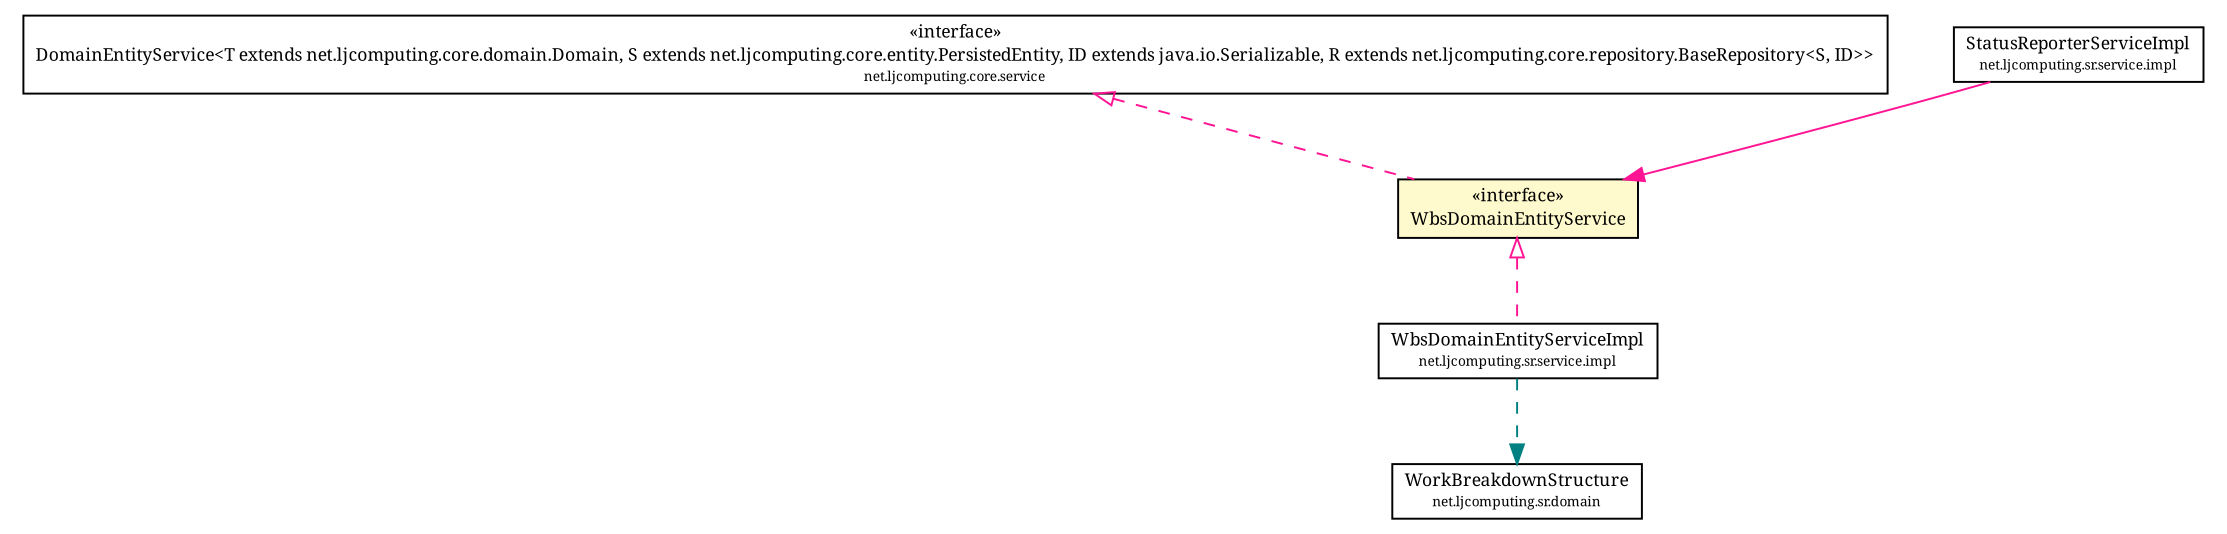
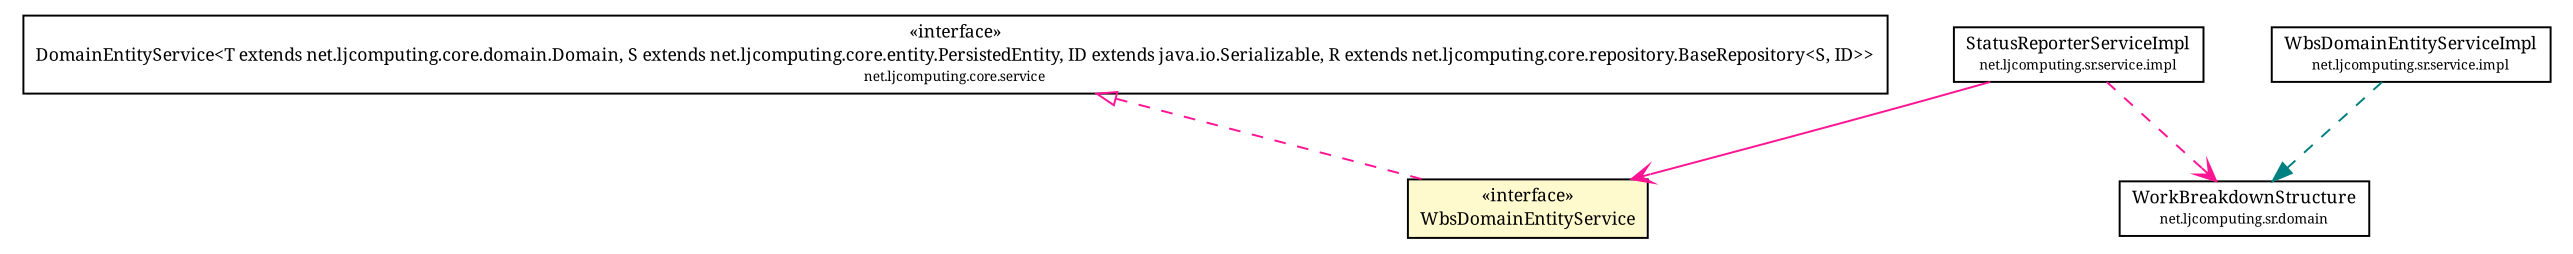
edge "StatusReporterServiceImpl" -> "WorkBreakdownStructure": added
edge "StatusReporterServiceImpl" -> "WbsDomainEntityService": arrowhead normal -> open
edge "WbsDomainEntityServiceImpl" -> "WbsDomainEntityService": removed
